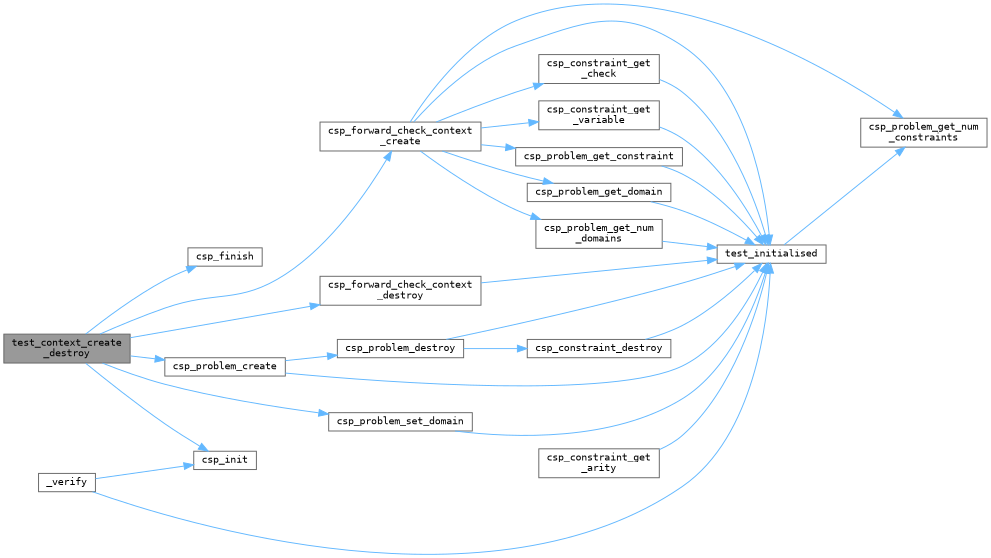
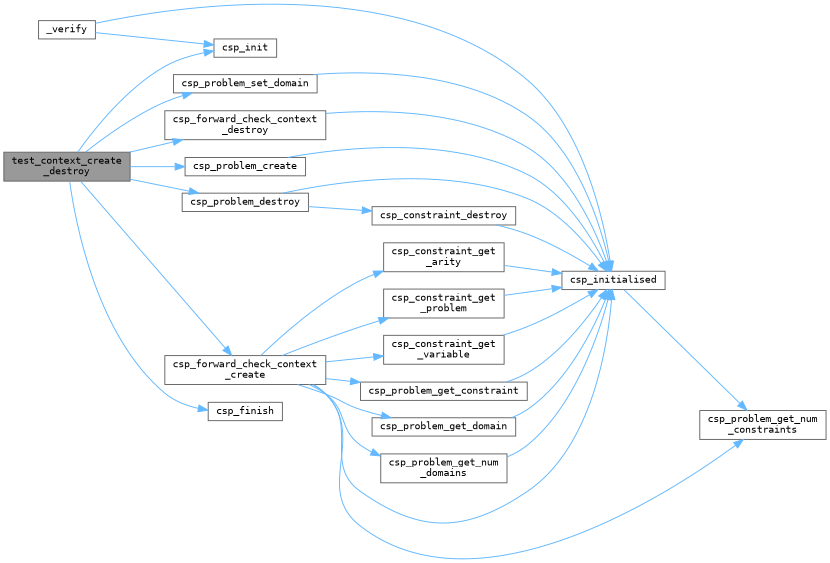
node "csp_constraint_get _check": label "csp_constraint_get _check" -> "csp_constraint_get _problem"
node "test_initialised": label "test_initialised" -> "csp_initialised"
edge "csp_forward_check_context _create" -> "csp_constraint_get _arity": added
edge "csp_problem_create" -> "csp_problem_destroy": now "test_context_create _destroy" -> "csp_problem_destroy"
